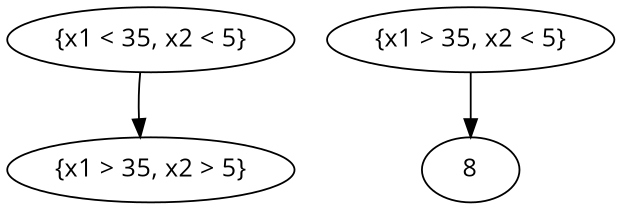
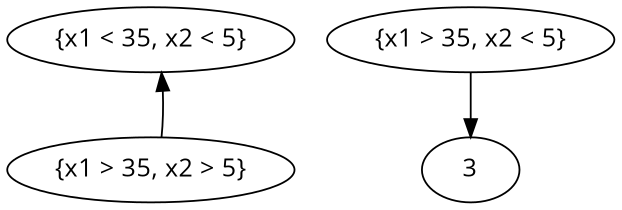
edge "{x1 < 35, x2 < 5}" -> "{x1 > 35, x2 > 5}": reversed
node "8": label "8" -> "3"
